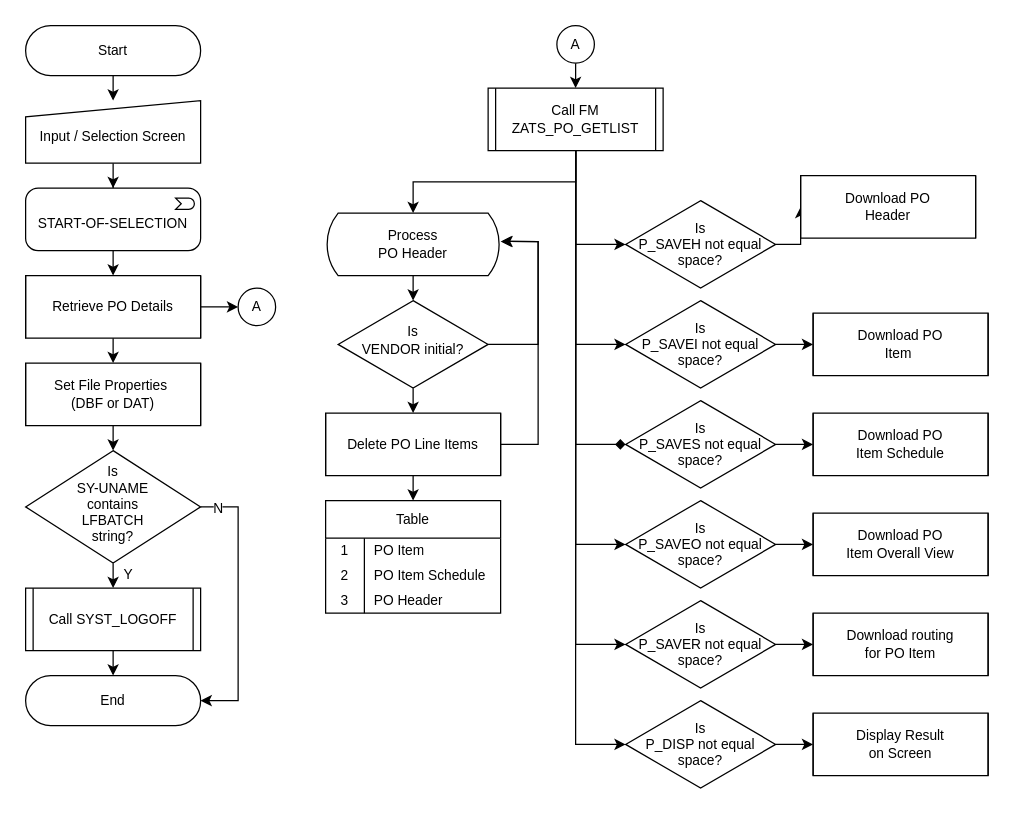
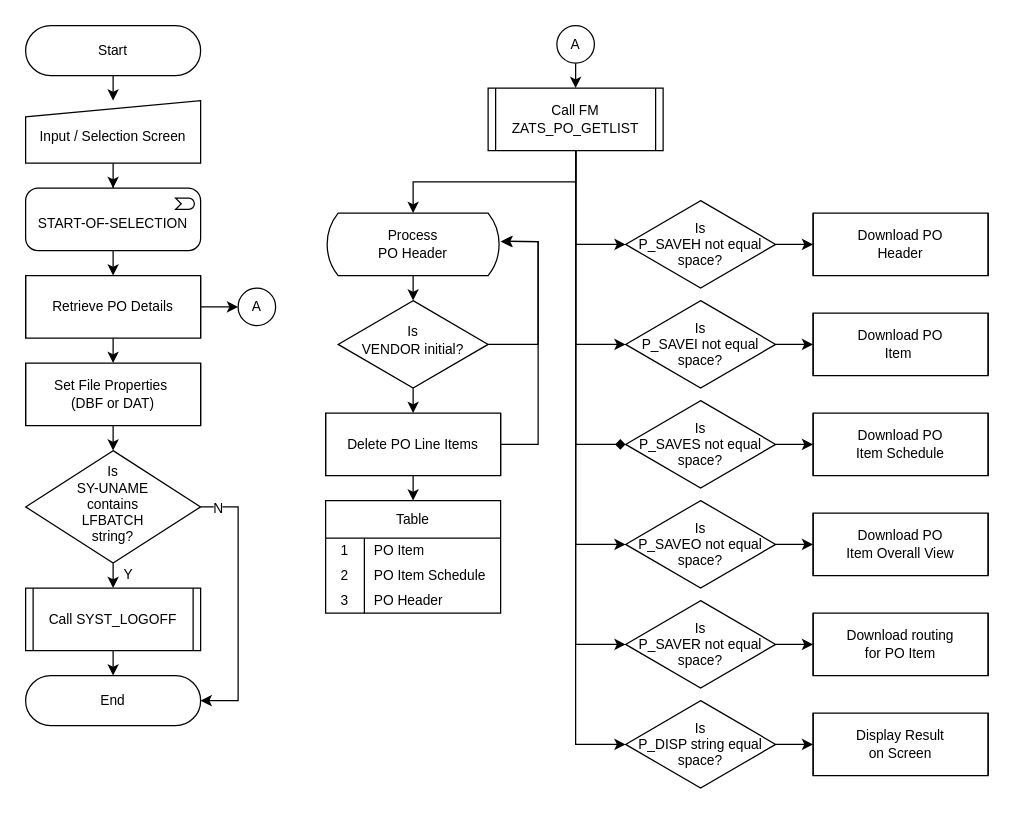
node "Download PO Header": moved (888, 207) -> (901, 244)
node "Is P_DISP not equal space?": label "Is P_DISP not equal space?" -> "Is P_DISP string equal space?"
